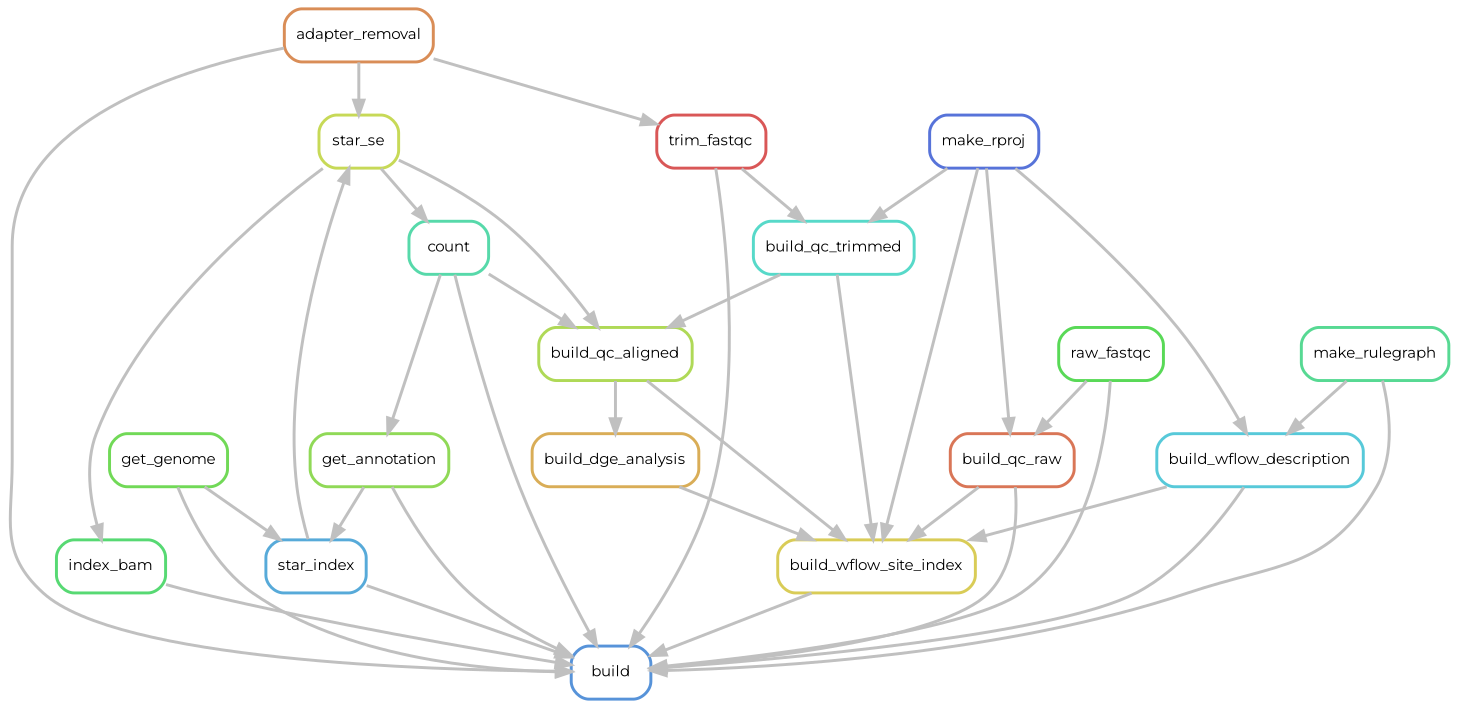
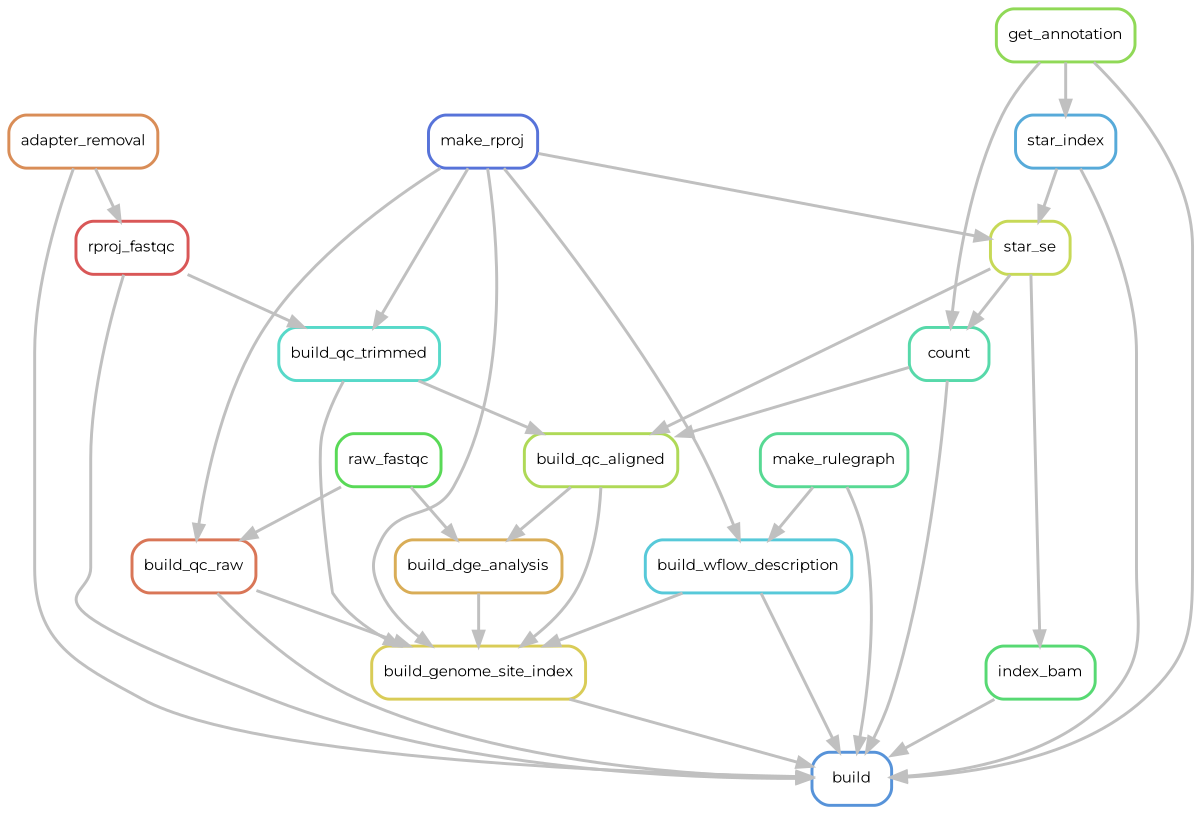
edge "adapter_removal" -> "star_se": now "make_rproj" -> "star_se"
node "trim_fastqc": label "trim_fastqc" -> "rproj_fastqc"
edge "count" -> "get_annotation": reversed
node "get_genome": removed
node "build_wflow_site_index": label "build_wflow_site_index" -> "build_genome_site_index"
edge "raw_fastqc" -> "build": now "raw_fastqc" -> "build_dge_analysis"
